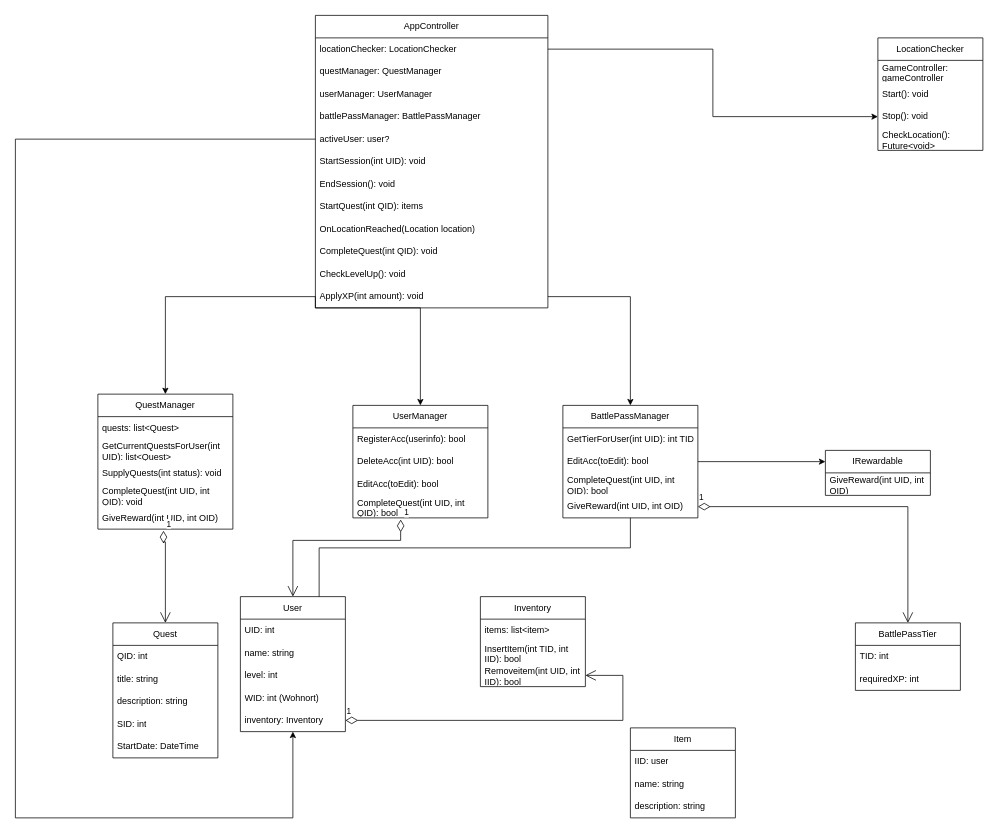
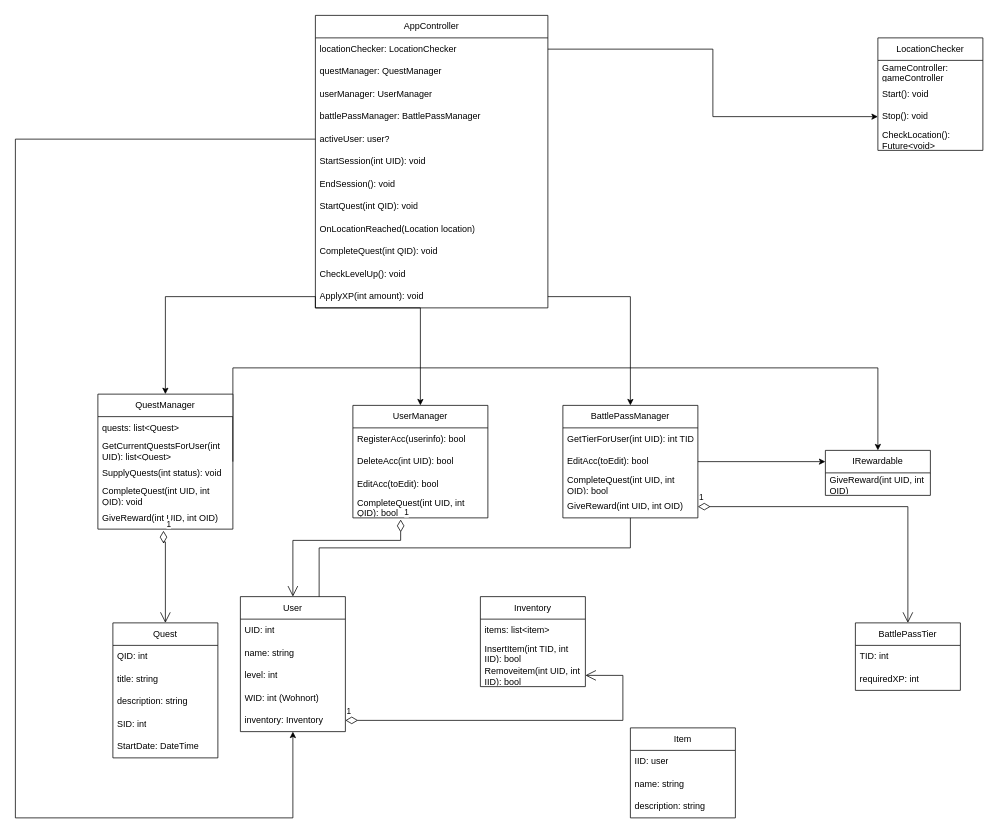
node "StartQuest(int QID): items": label "StartQuest(int QID): items" -> "StartQuest(int QID): void"
edge "QuestManager" -> "IRewardable": added
